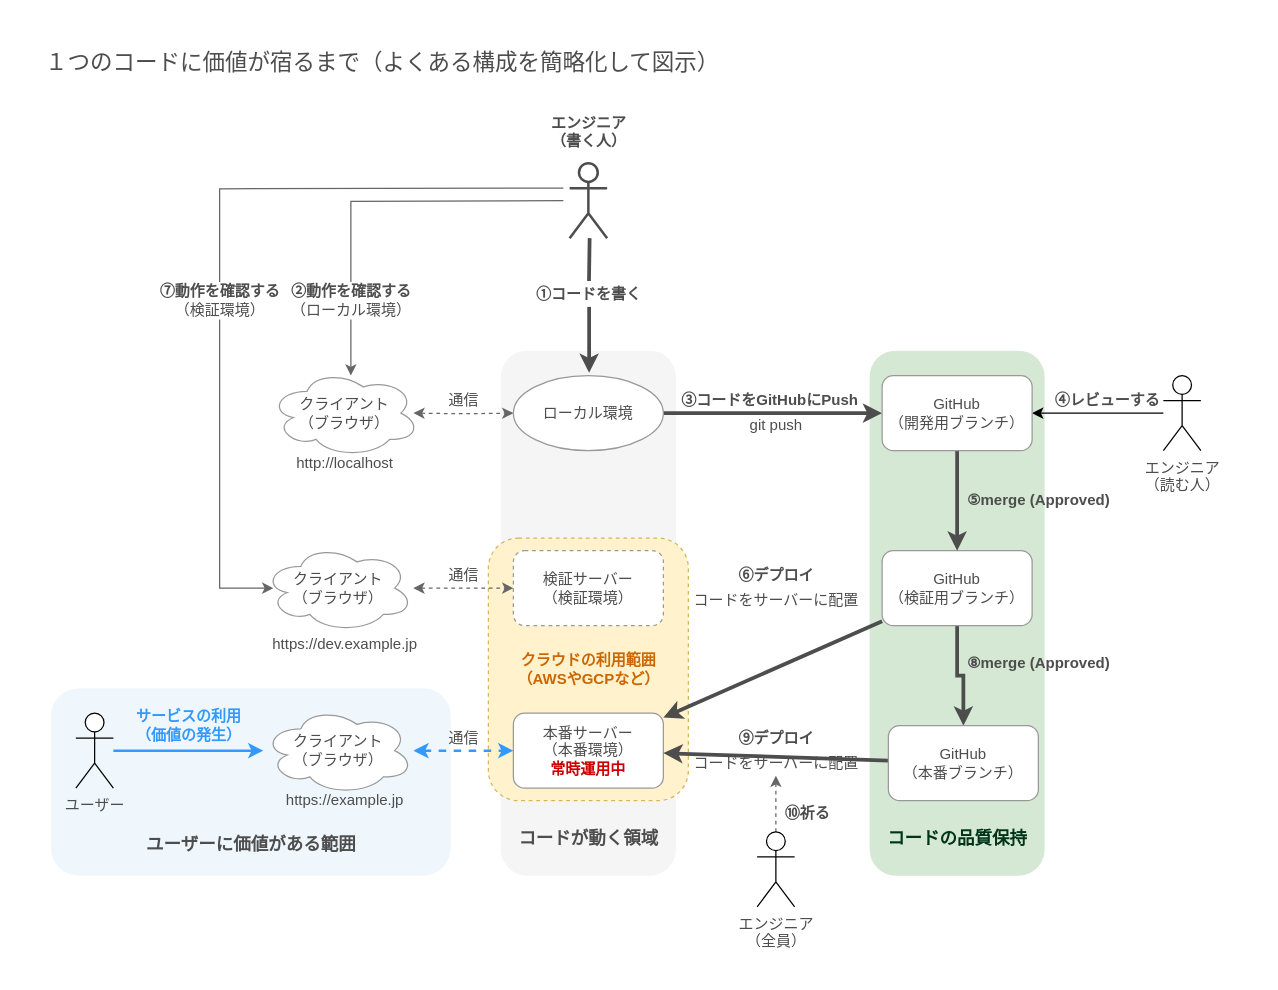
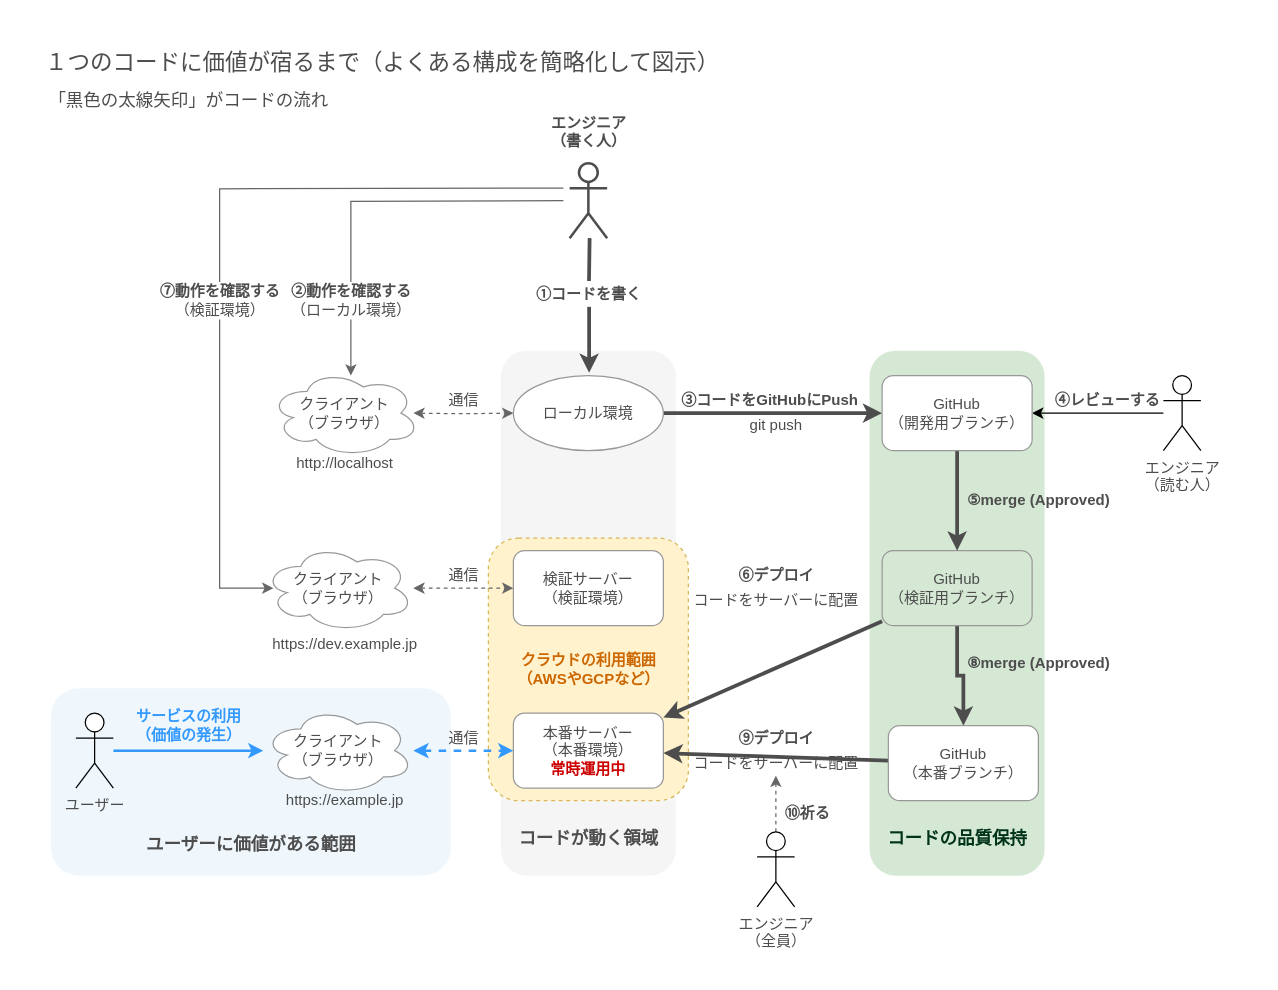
node "「黒色の太線矢印」がコードの流れ": added
node "検証サーバー （検証環境）": style dashed -> solid
node "GitHub （検証用ブランチ）": fillcolor #ffffff -> #d5e8d4
